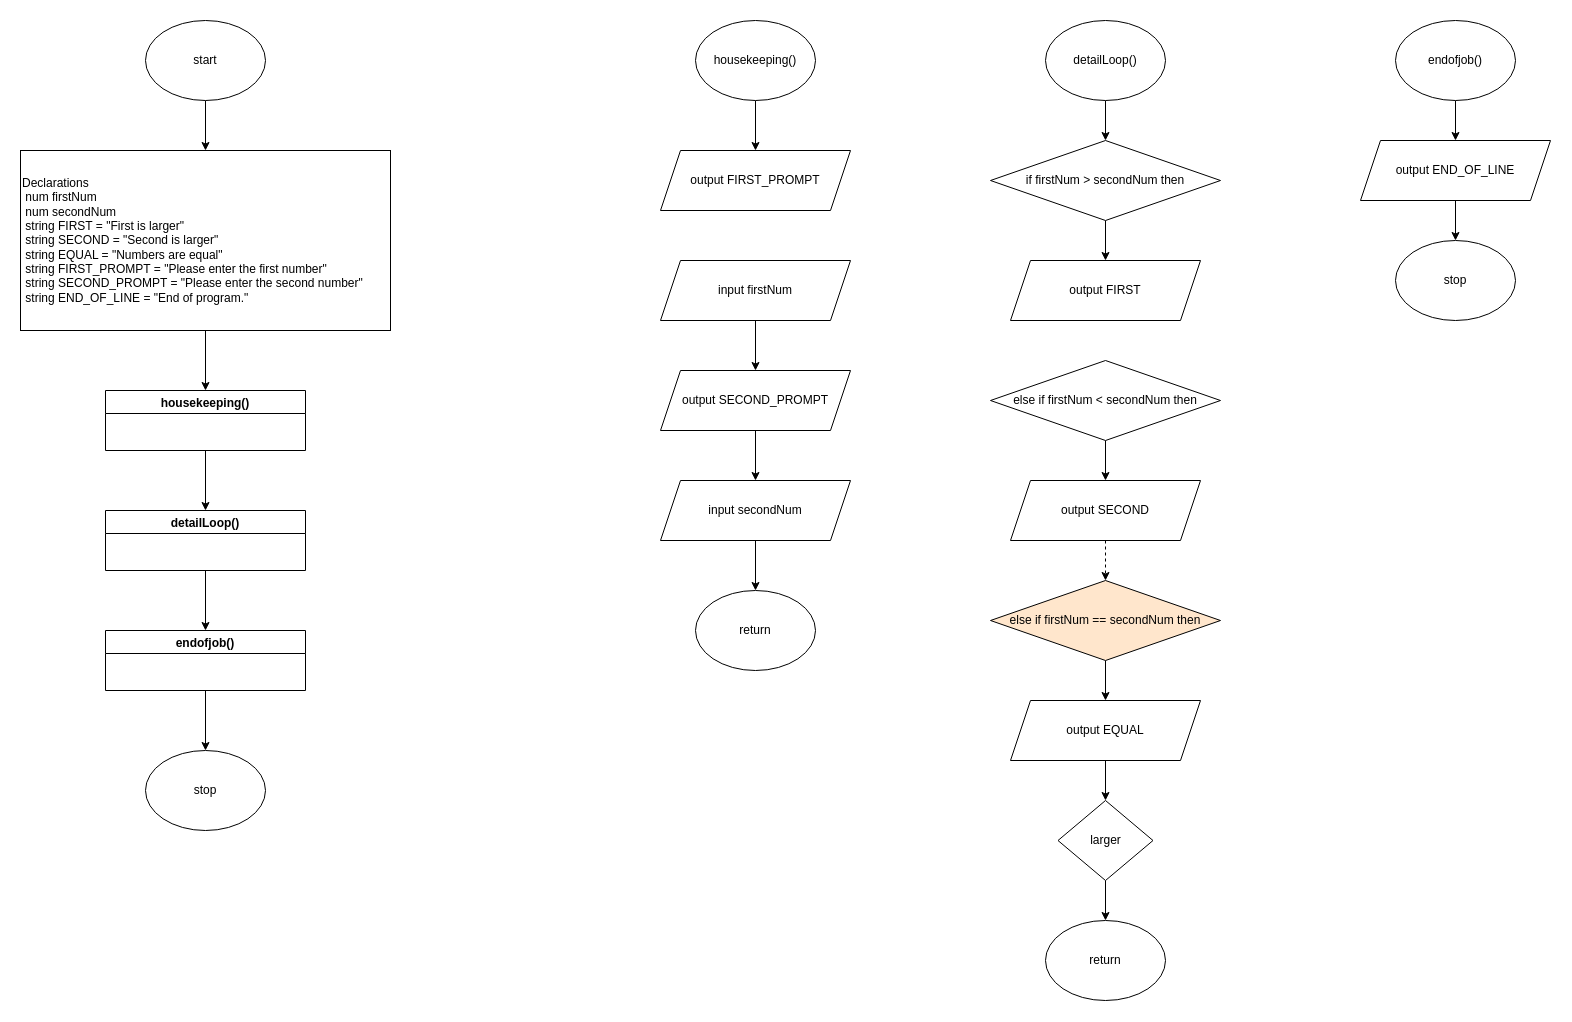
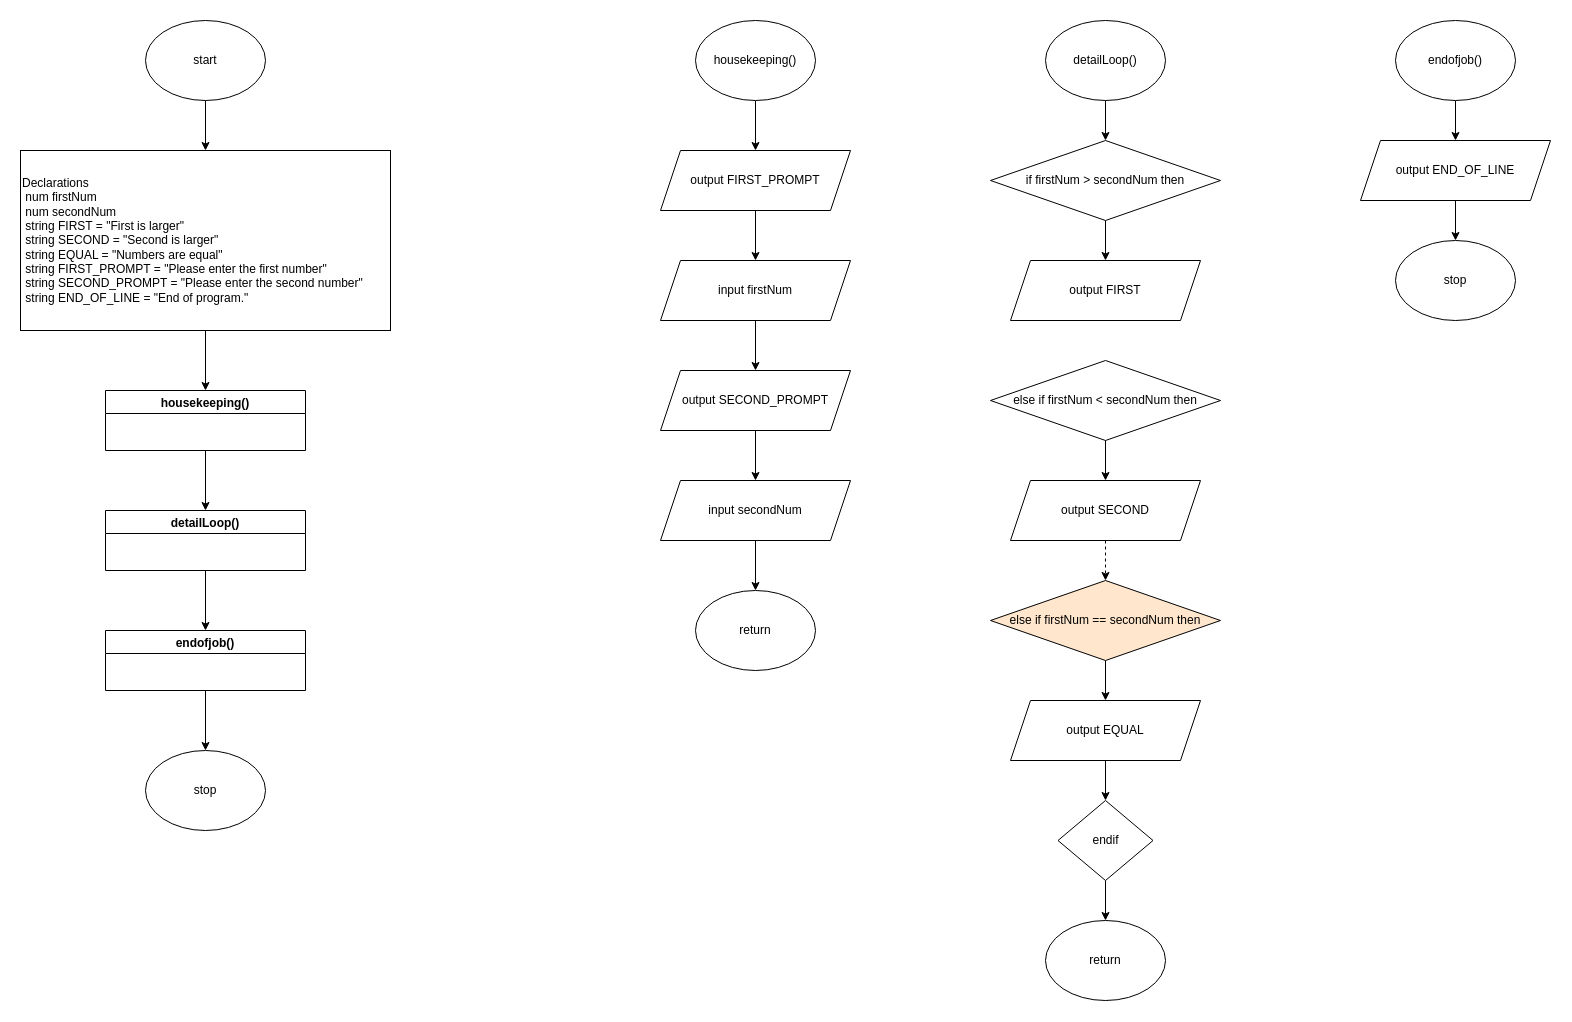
edge "output FIRST_PROMPT" -> "input firstNum": added
node "larger": label "larger" -> "endif"
